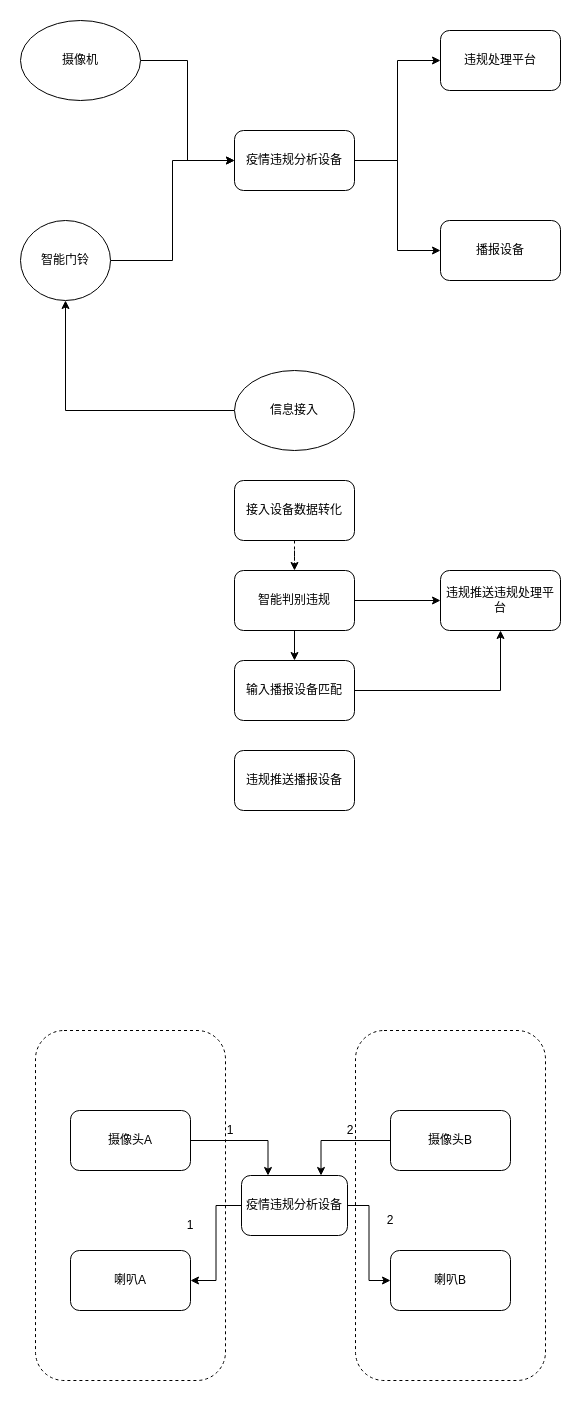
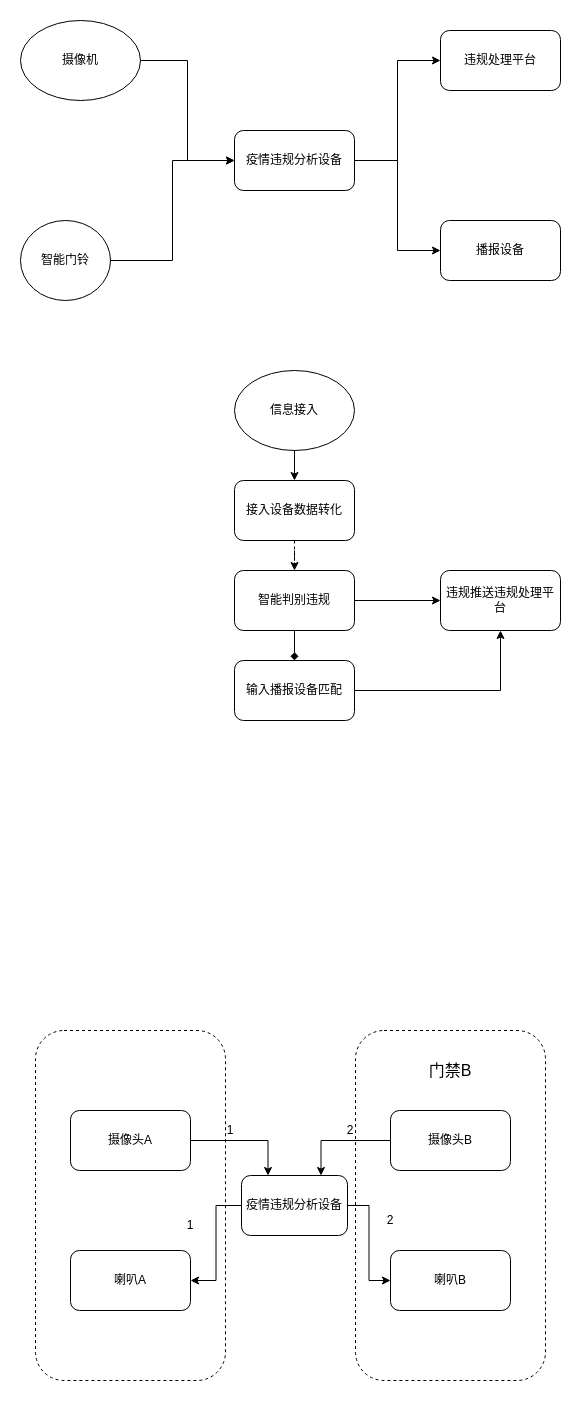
edge "信息接入" -> "智能门铃": now "信息接入" -> "接入设备数据转化"
edge "智能判别违规" -> "输入播报设备匹配": arrowhead classic -> diamond
node "违规推送播报设备": removed
node "门禁B": added
